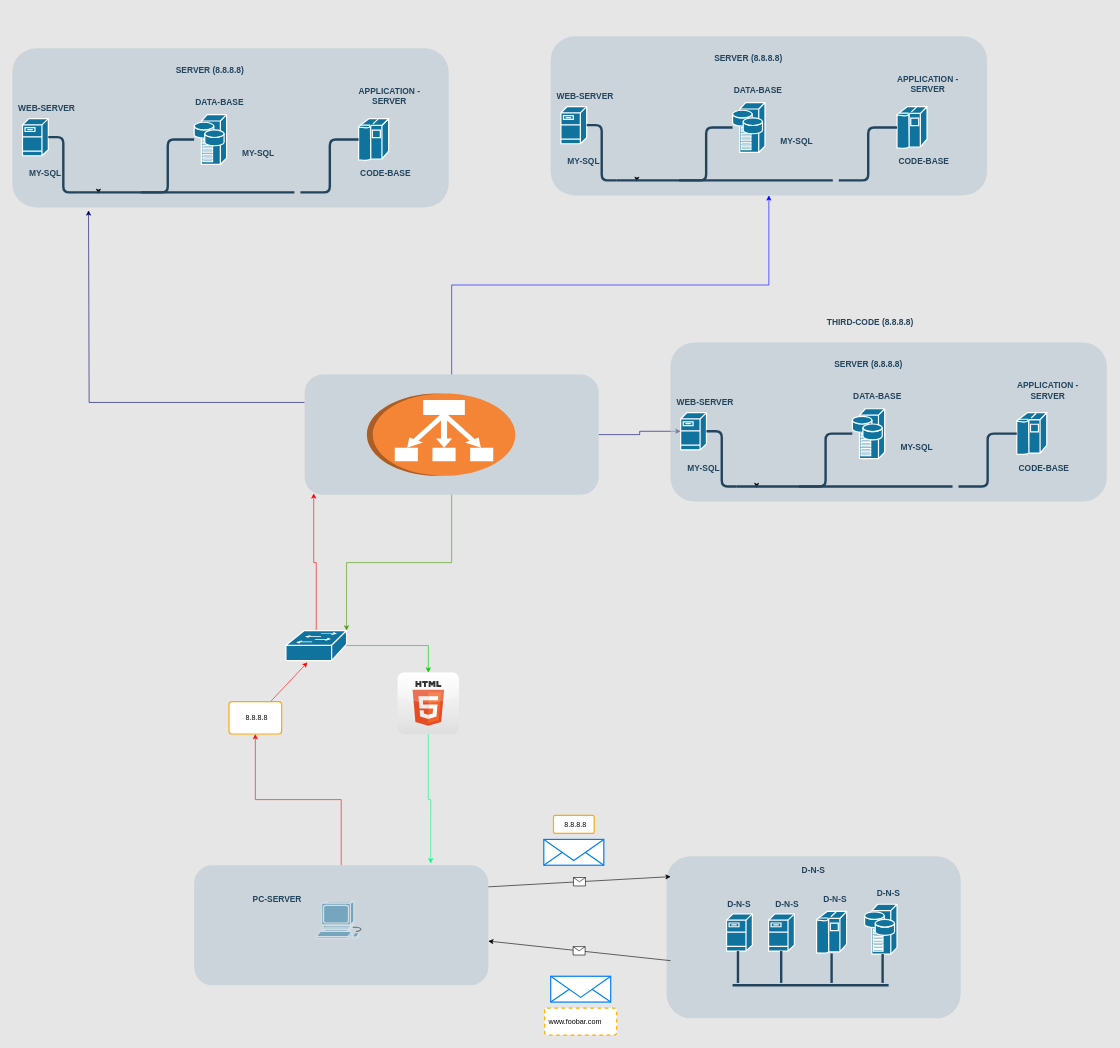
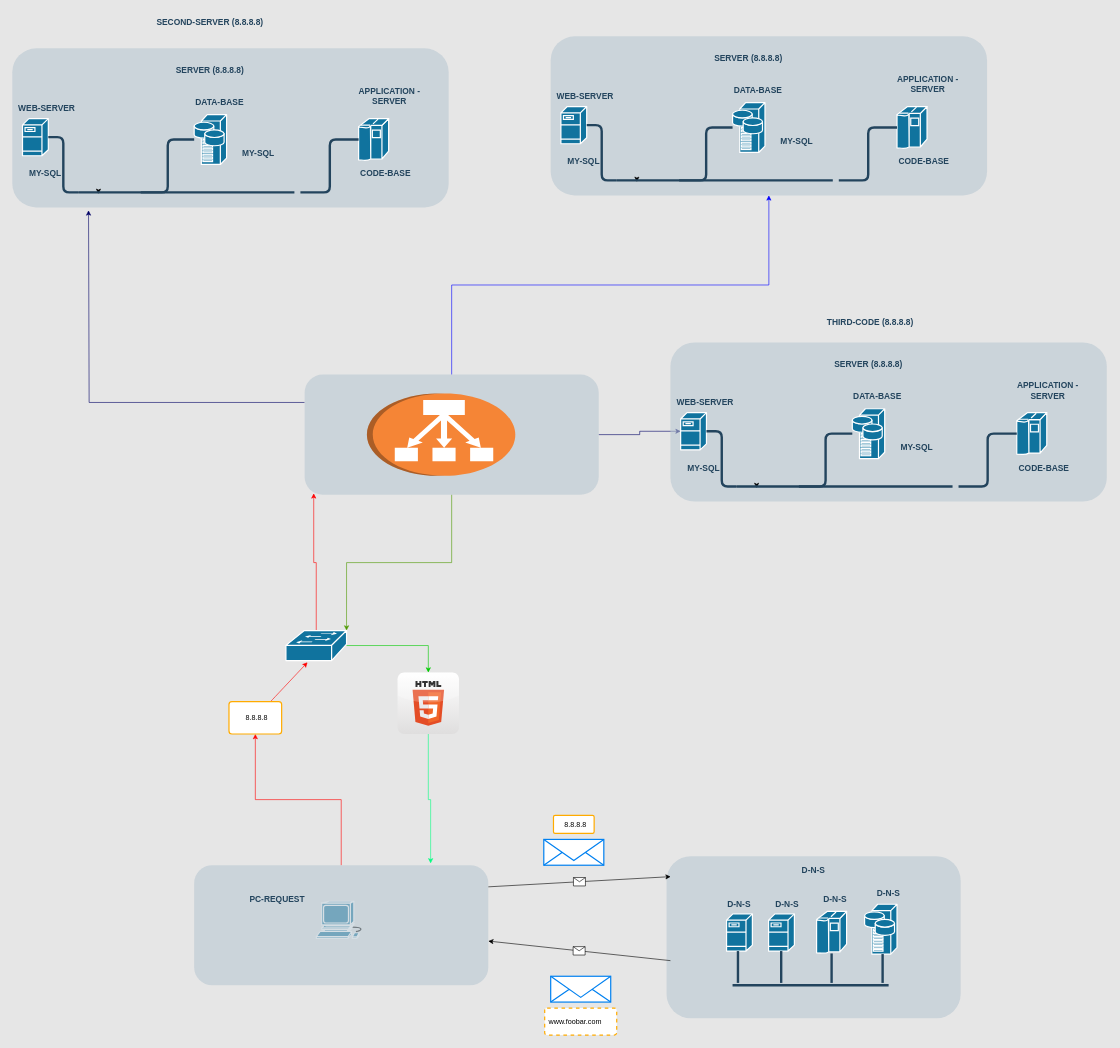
node "SECOND-SERVER (8.8.8.8)": added
node "PC-SERVER": label "PC-SERVER" -> "PC-REQUEST"
